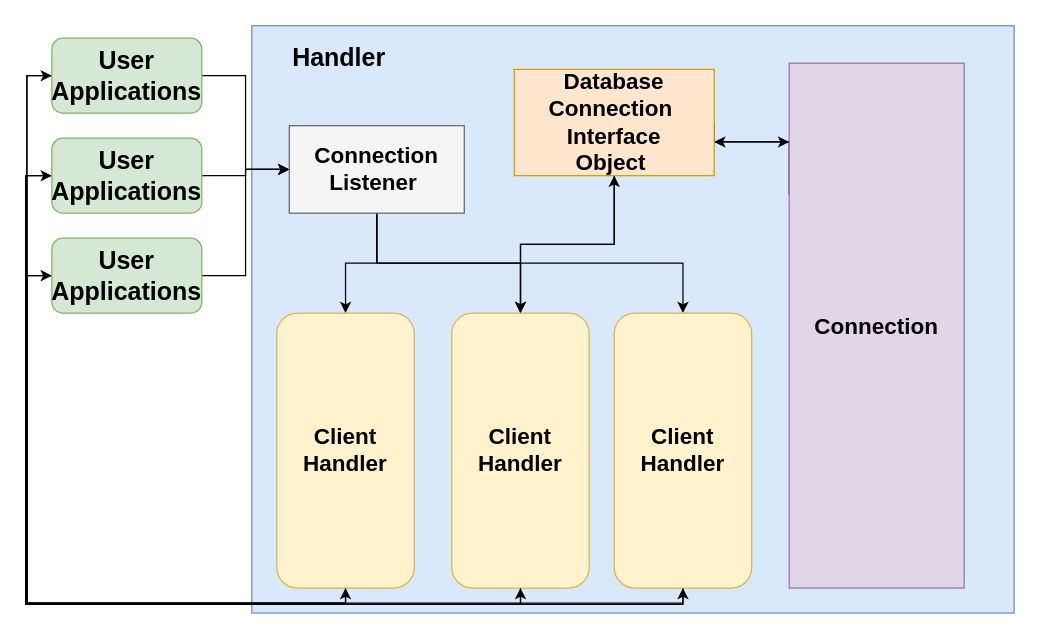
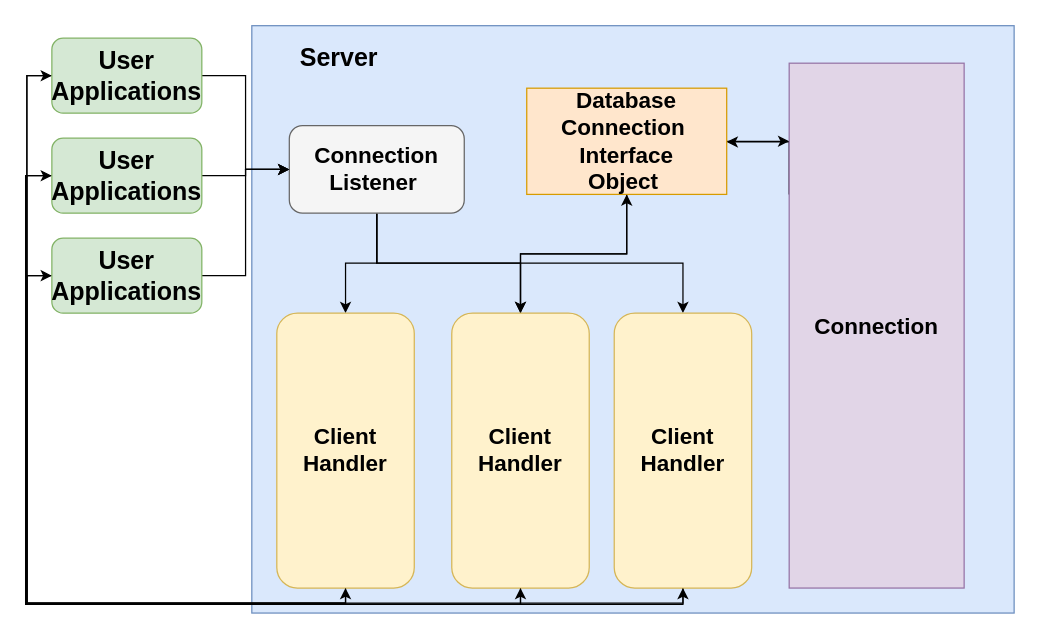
node "Handler": label "Handler" -> "Server"
node "Database Connection Interface Object": moved (614, 123) -> (627, 141)
node "Connection Listener": shape rectangle -> rounded rectangle
